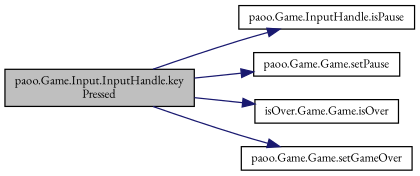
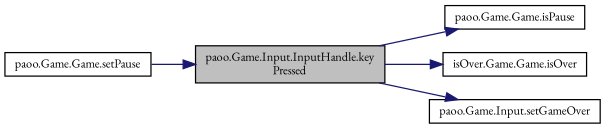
node "paoo.Game.InputHandle.isPause": label "paoo.Game.InputHandle.isPause" -> "paoo.Game.Game.isPause"
edge "paoo.Game.Input.InputHandle.key Pressed" -> "paoo.Game.Game.setPause": reversed
node "paoo.Game.Game.setGameOver": label "paoo.Game.Game.setGameOver" -> "paoo.Game.Input.setGameOver"
